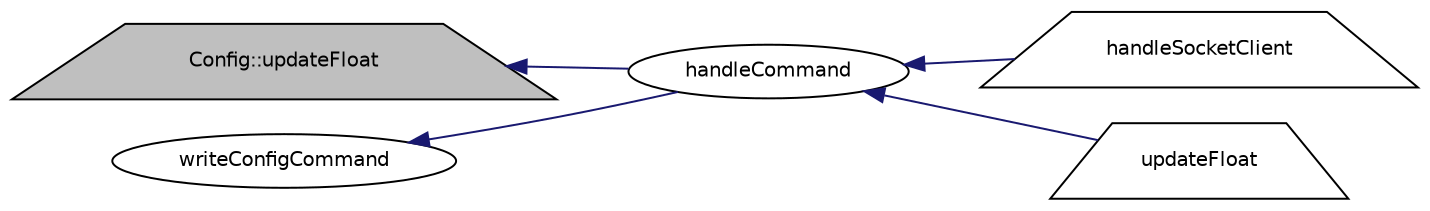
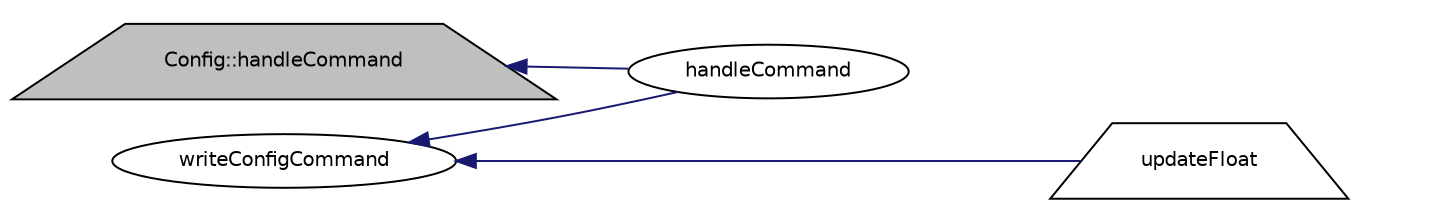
node "handleSocketClient": removed
node "Config::updateFloat": label "Config::updateFloat" -> "Config::handleCommand"
edge "updateFloat" -> "handleCommand": now "updateFloat" -> "writeConfigCommand"
